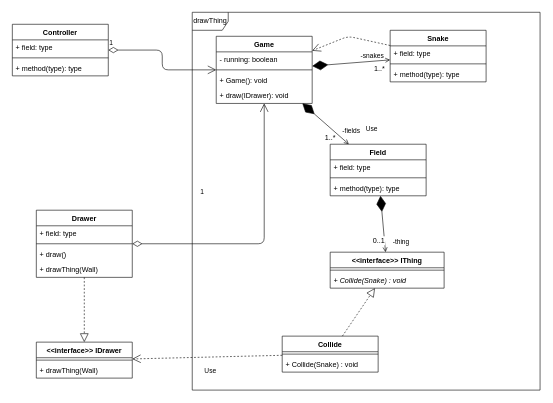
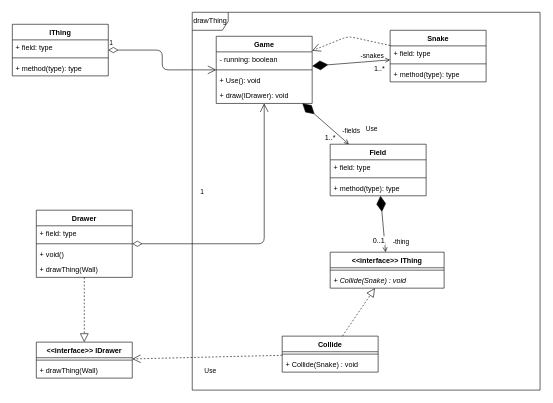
node "Controller": label "Controller" -> "IThing"
node "+ Game(): void": label "+ Game(): void" -> "+ Use(): void"
node "+ draw()": label "+ draw()" -> "+ void()"
